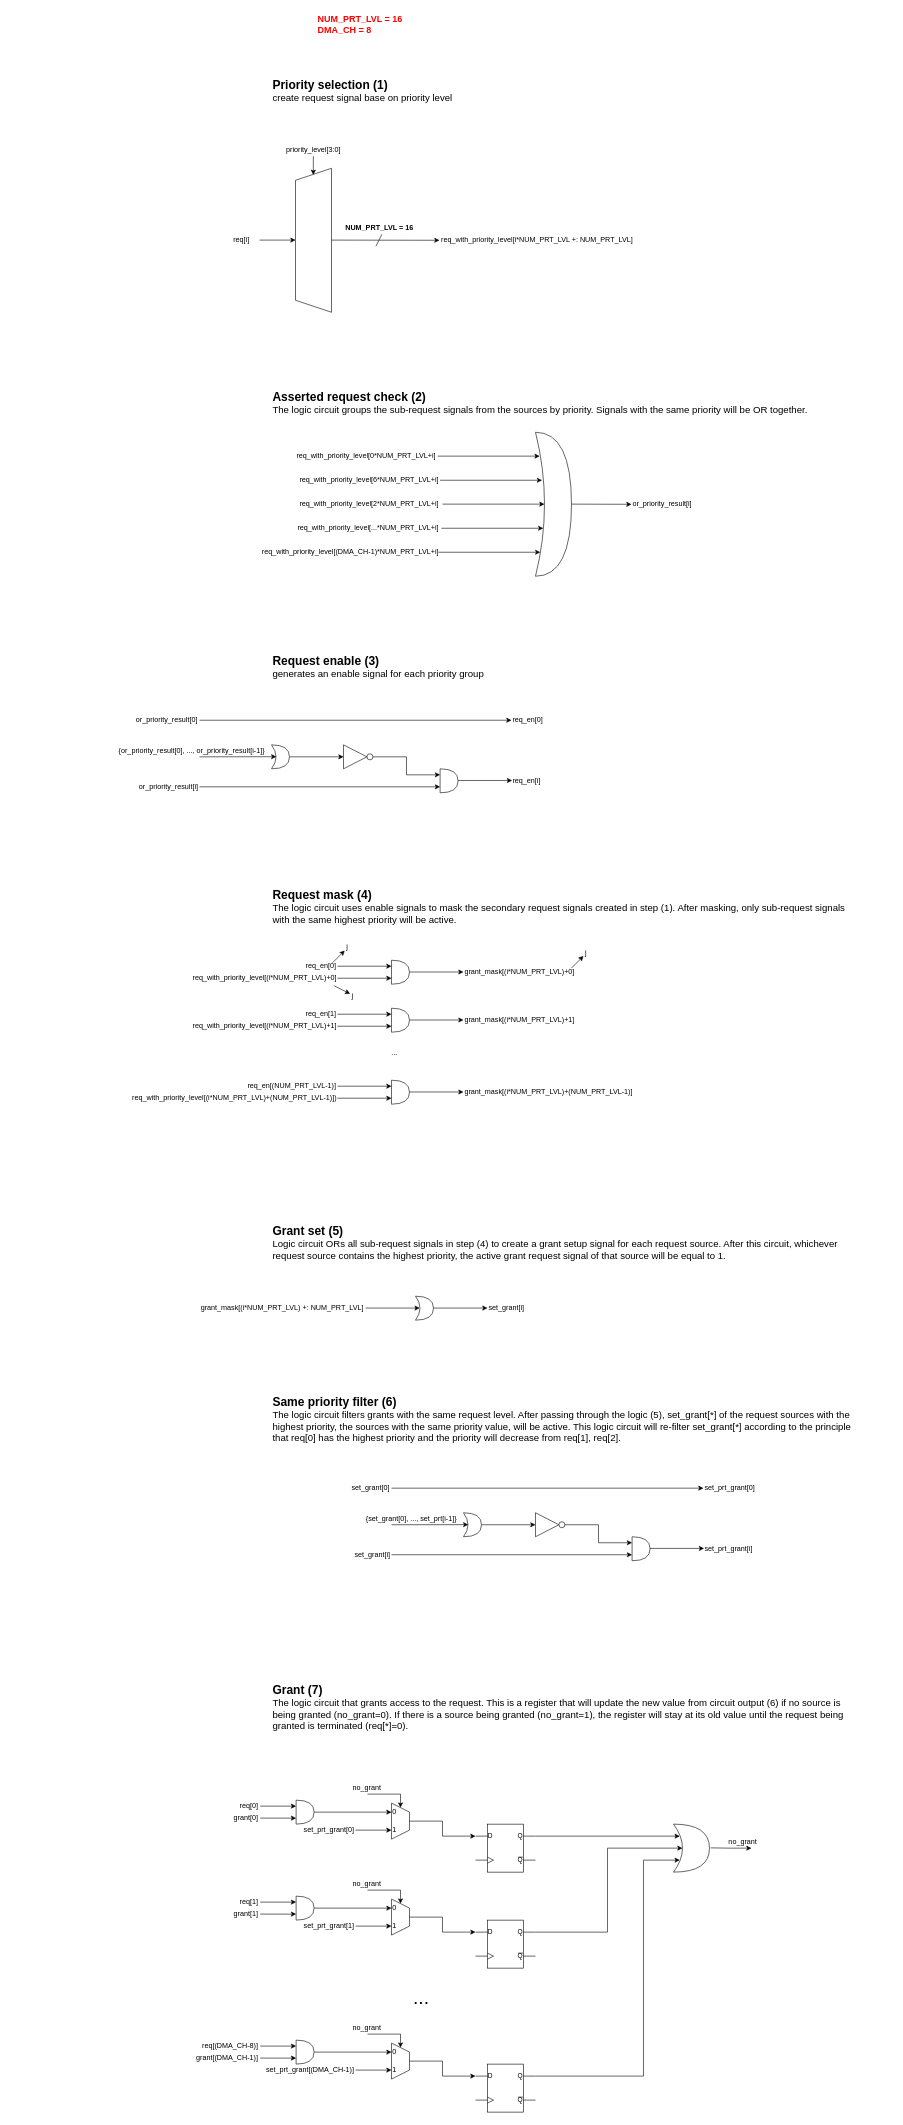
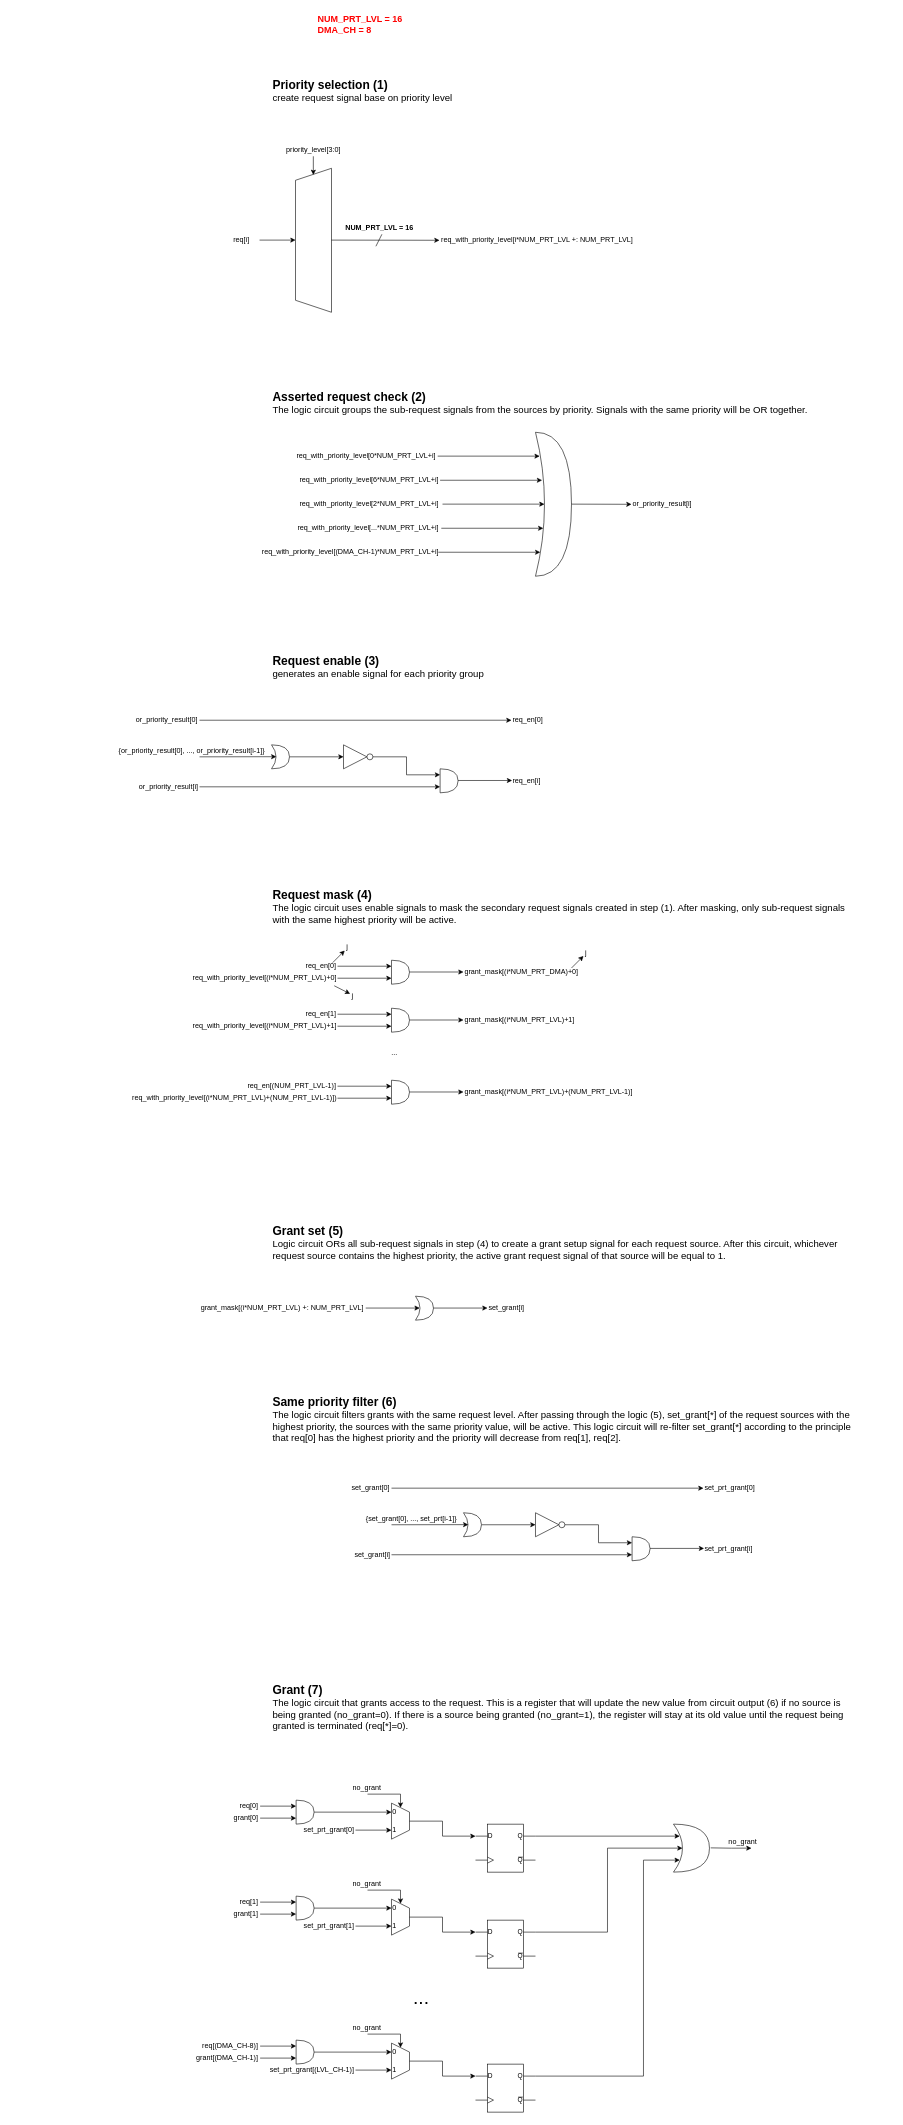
node "grant_mask[(i*NUM_PRT_LVL)+0]": label "grant_mask[(i*NUM_PRT_LVL)+0]" -> "grant_mask[(i*NUM_PRT_DMA)+0]"
node "set_prt_grant[(DMA_CH-1)]": label "set_prt_grant[(DMA_CH-1)]" -> "set_prt_grant[(LVL_CH-1)]"
